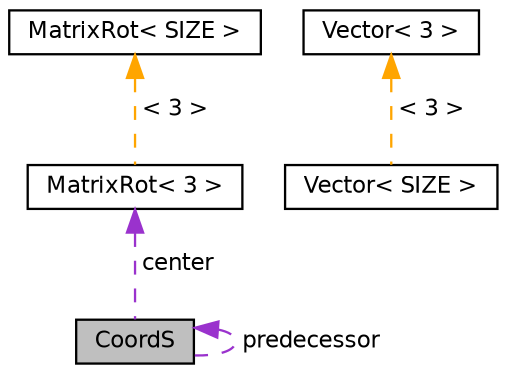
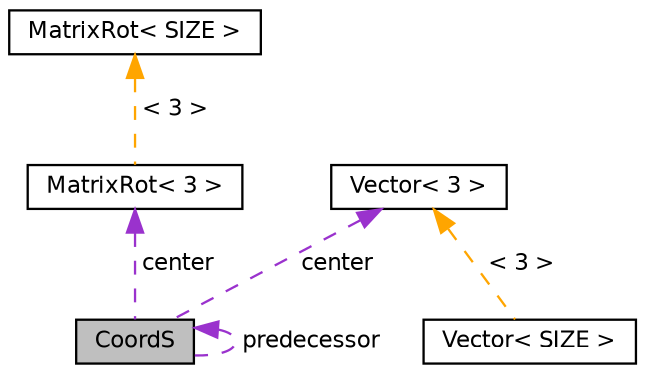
edge "CoordS" -> "Vector< 3 >": added, label "center"
